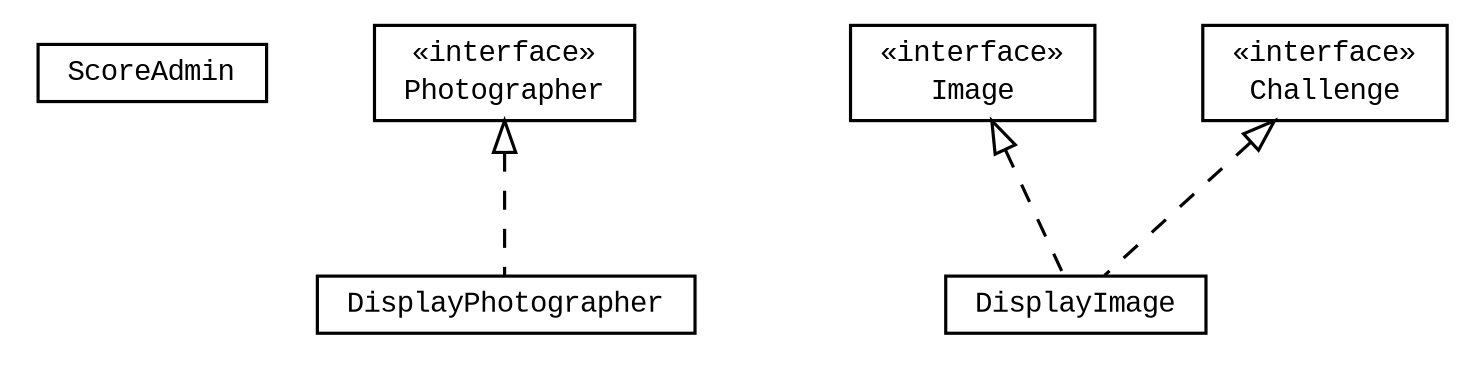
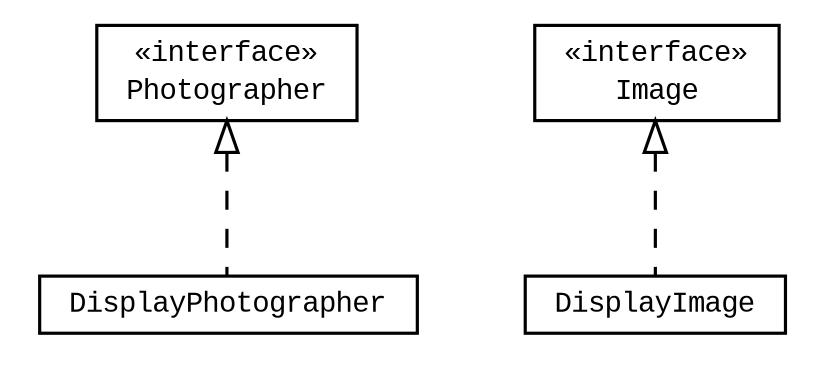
node "ScoreAdmin": removed
node "Challenge": removed
